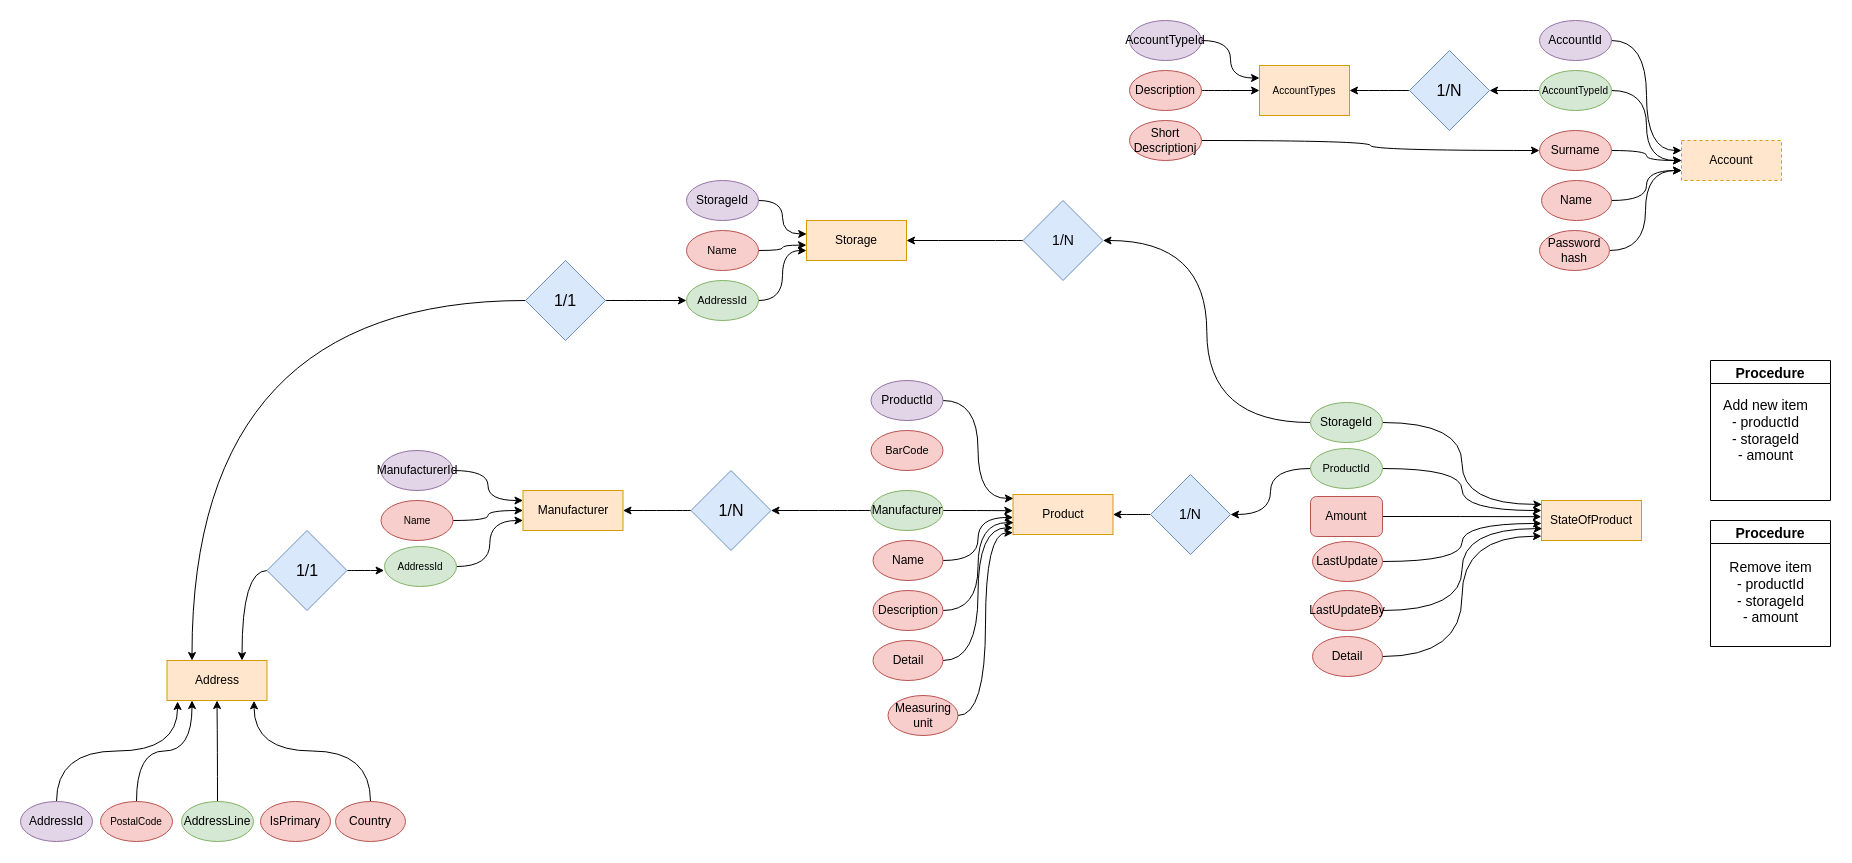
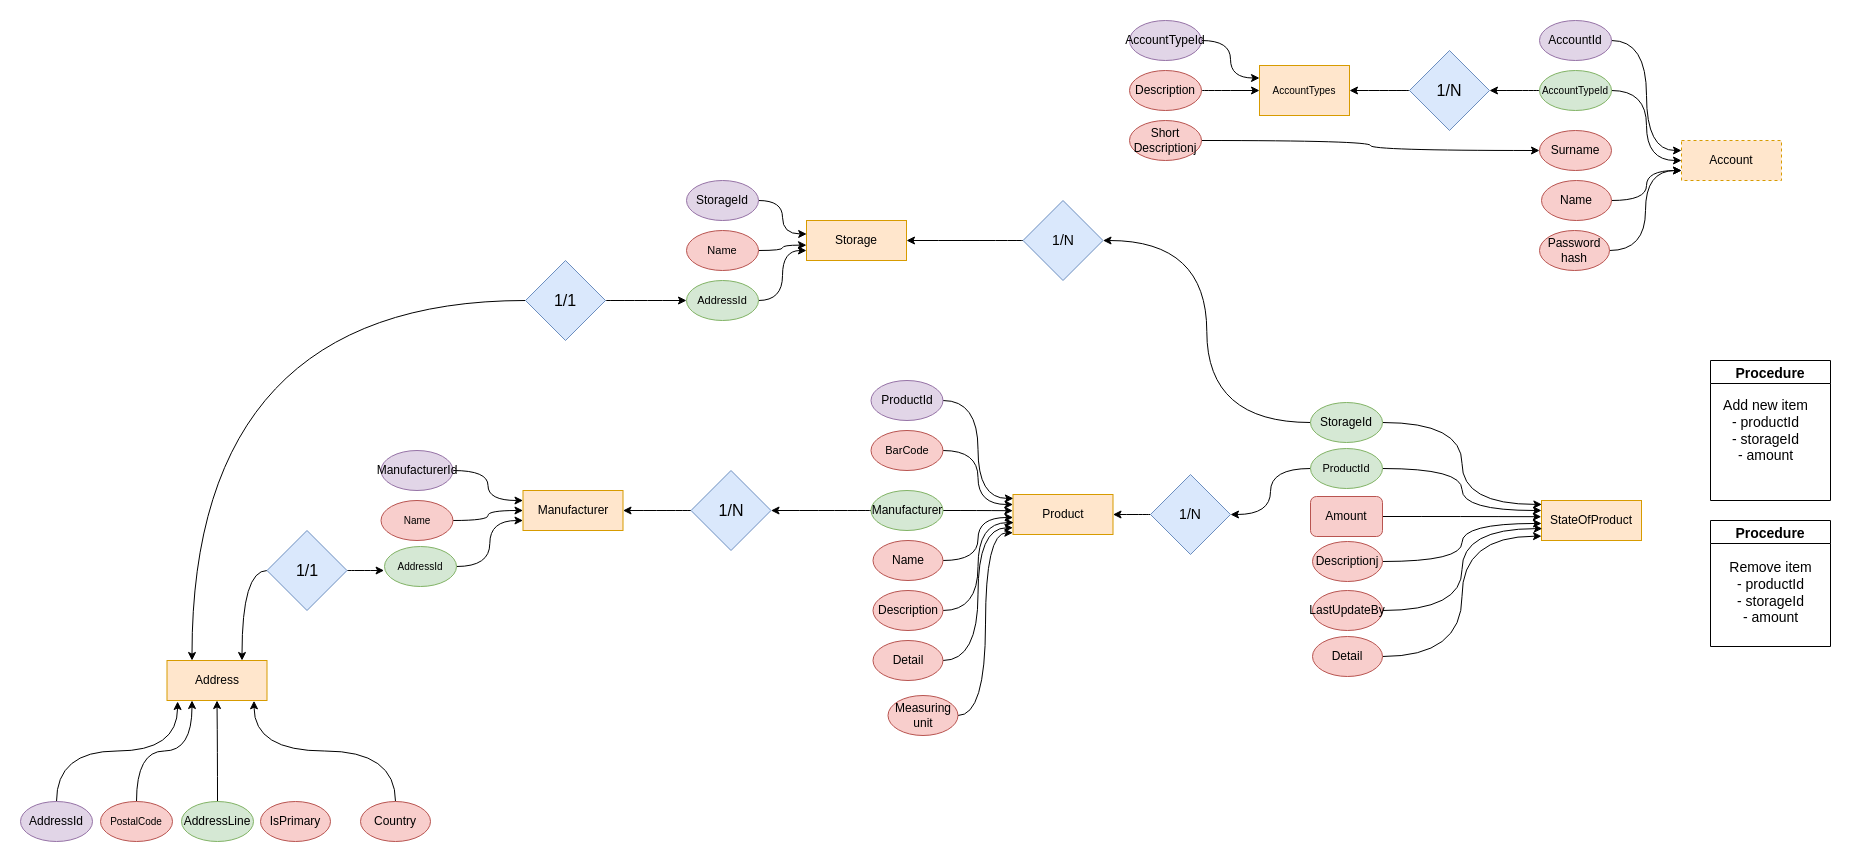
edge "Surname" -> "Account": removed
edge "BarCode" -> "Product": added
node "LastUpdate": label "LastUpdate" -> "Descriptionj"
node "Country": moved (371, 822) -> (396, 822)
